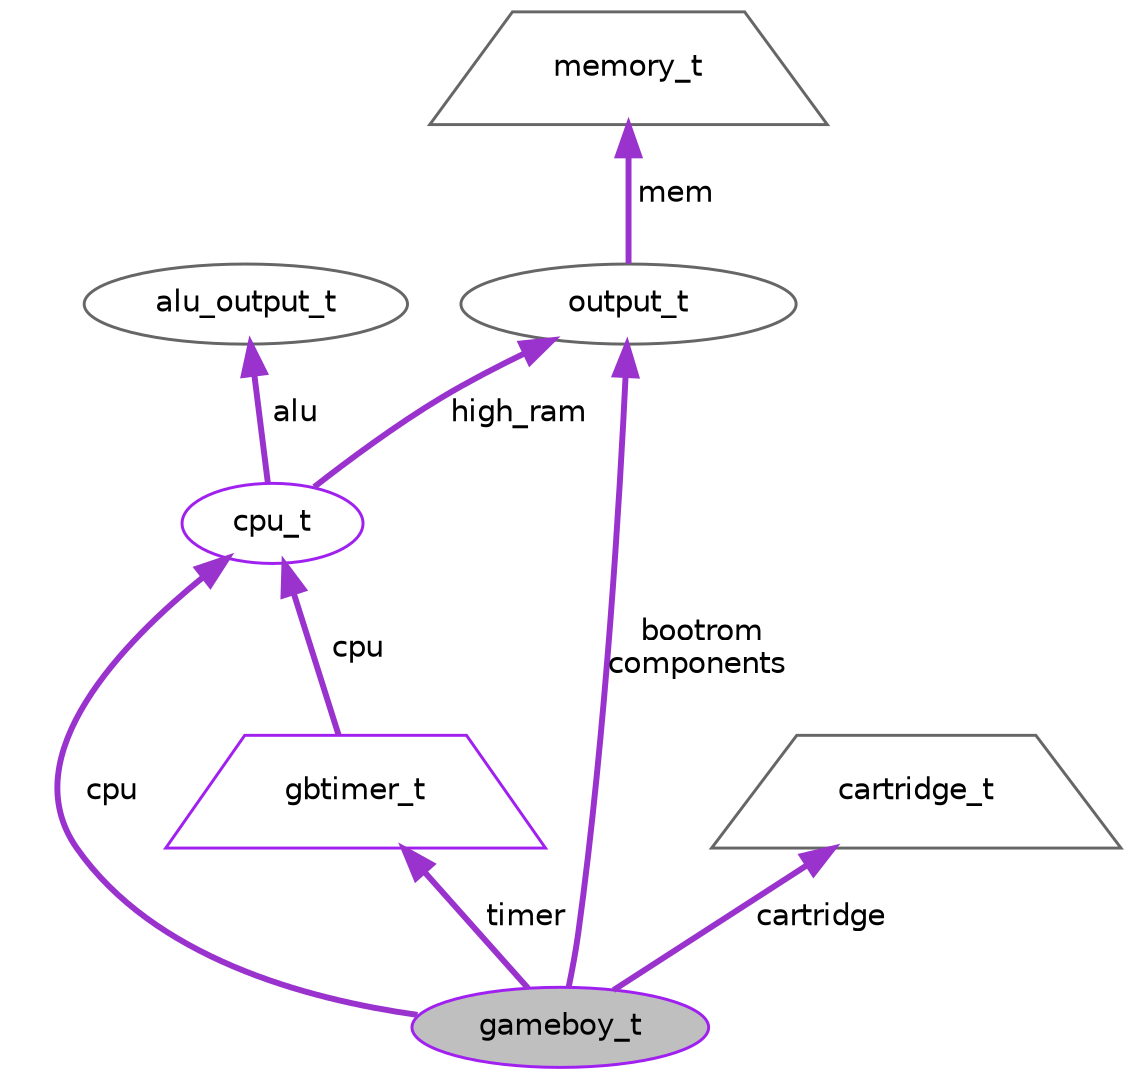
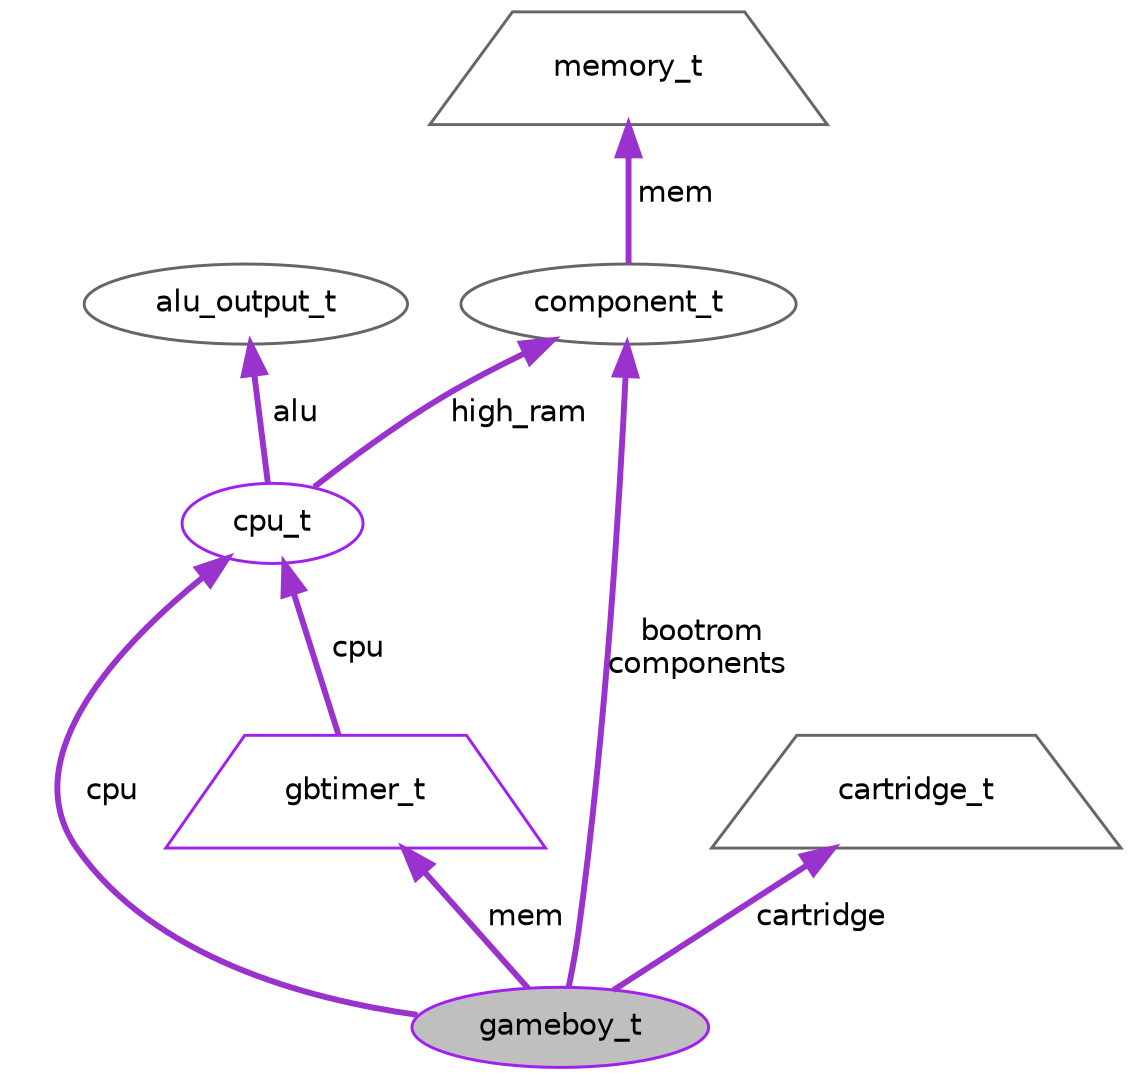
node "output_t": label "output_t" -> "component_t"
edge "gameboy_t" -> "gbtimer_t": label " timer" -> " mem"
